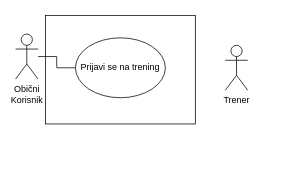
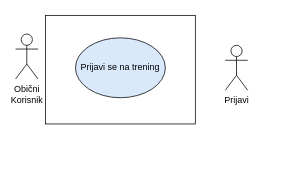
edge "Obični Korisnik" -- "Prijavi se na trening": removed
node "Prijavi se na trening": fillcolor #ffffff -> #dae8fc
node "Trener": label "Trener" -> "Prijavi"
